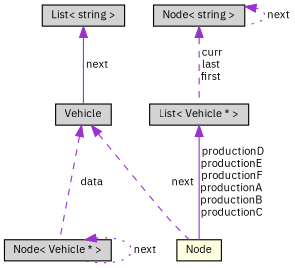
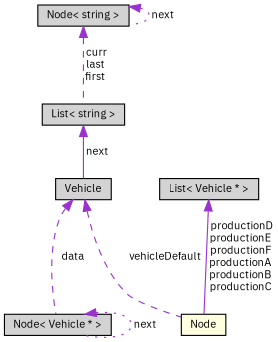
edge "List< Vehicle * >" -> "Node< string >": now "List< string >" -> "Node< string >"
edge "Node" -> "Vehicle": label " next" -> " vehicleDefault"
